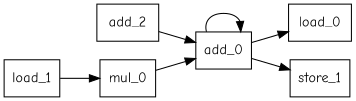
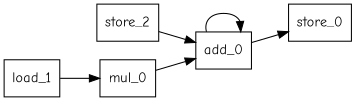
node "add_2": label "add_2" -> "store_2"
node "load_0": label "load_0" -> "store_0"
node "store_1": removed
